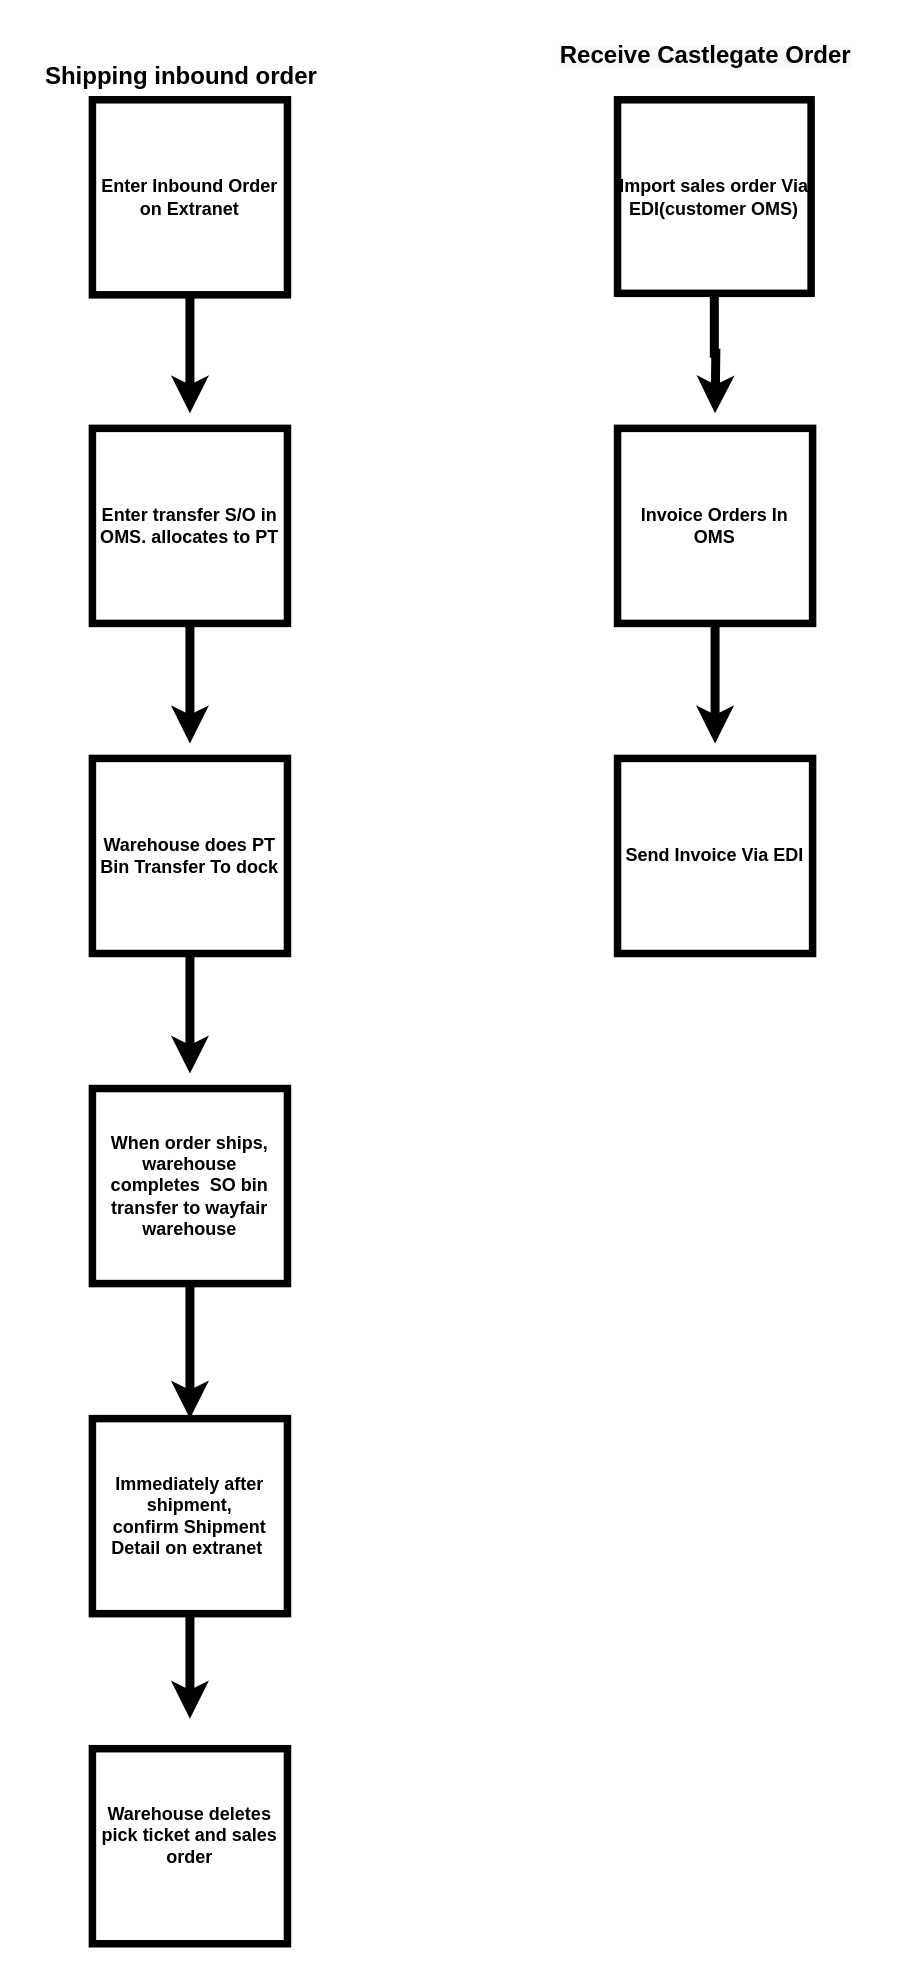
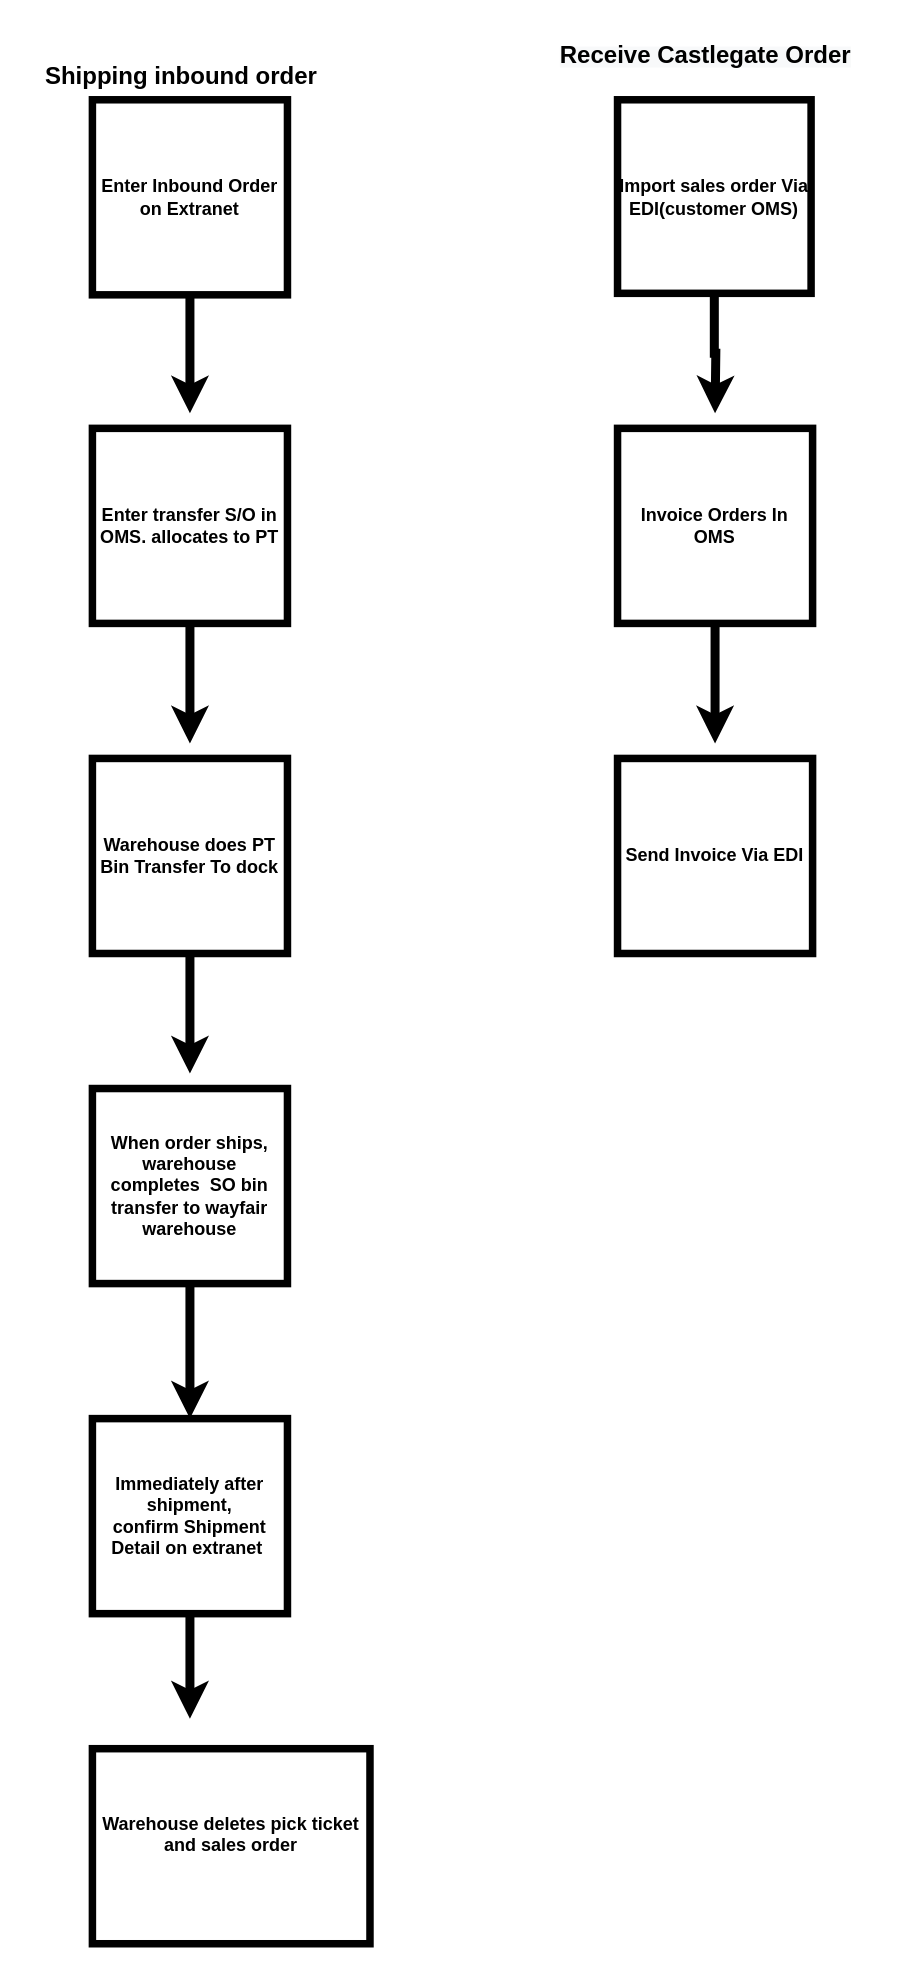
node "Warehouse deletes pick ticket and sales order": size 195x195 -> 278x195
